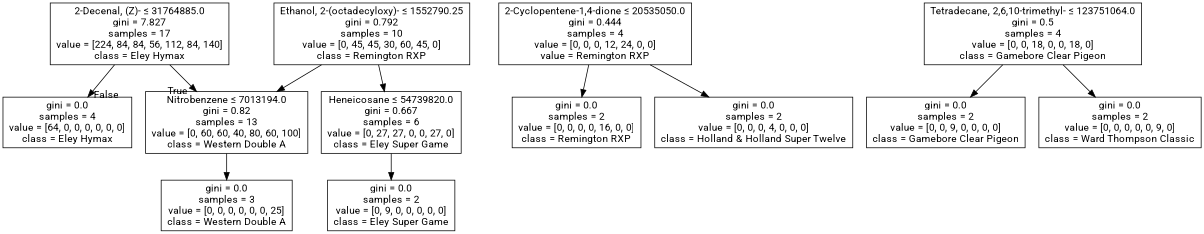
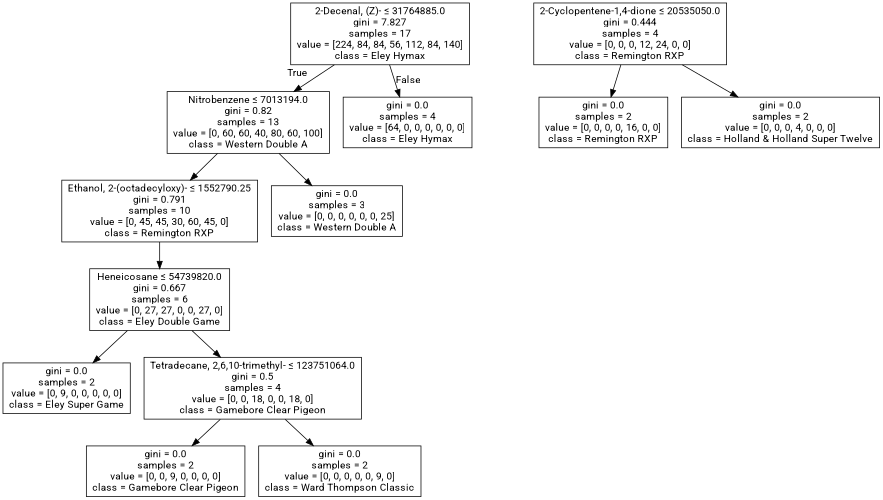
node "Ethanol, 2-(octadecyloxy)- ≤ 1552790.25": text "gini = 0.792" -> "gini = 0.791"
node "2-Cyclopentene-1,4-dione ≤ 20535050.0": text "value = Remington RXP" -> "class = Remington RXP"
edge "Ethanol, 2-(octadecyloxy)- ≤ 1552790.25" -> "Nitrobenzene ≤ 7013194.0": reversed
node "Heneicosane ≤ 54739820.0": text "class = Eley Super Game" -> "class = Eley Double Game"
edge "Heneicosane ≤ 54739820.0" -> "Tetradecane, 2,6,10-trimethyl- ≤ 123751064.0": added
